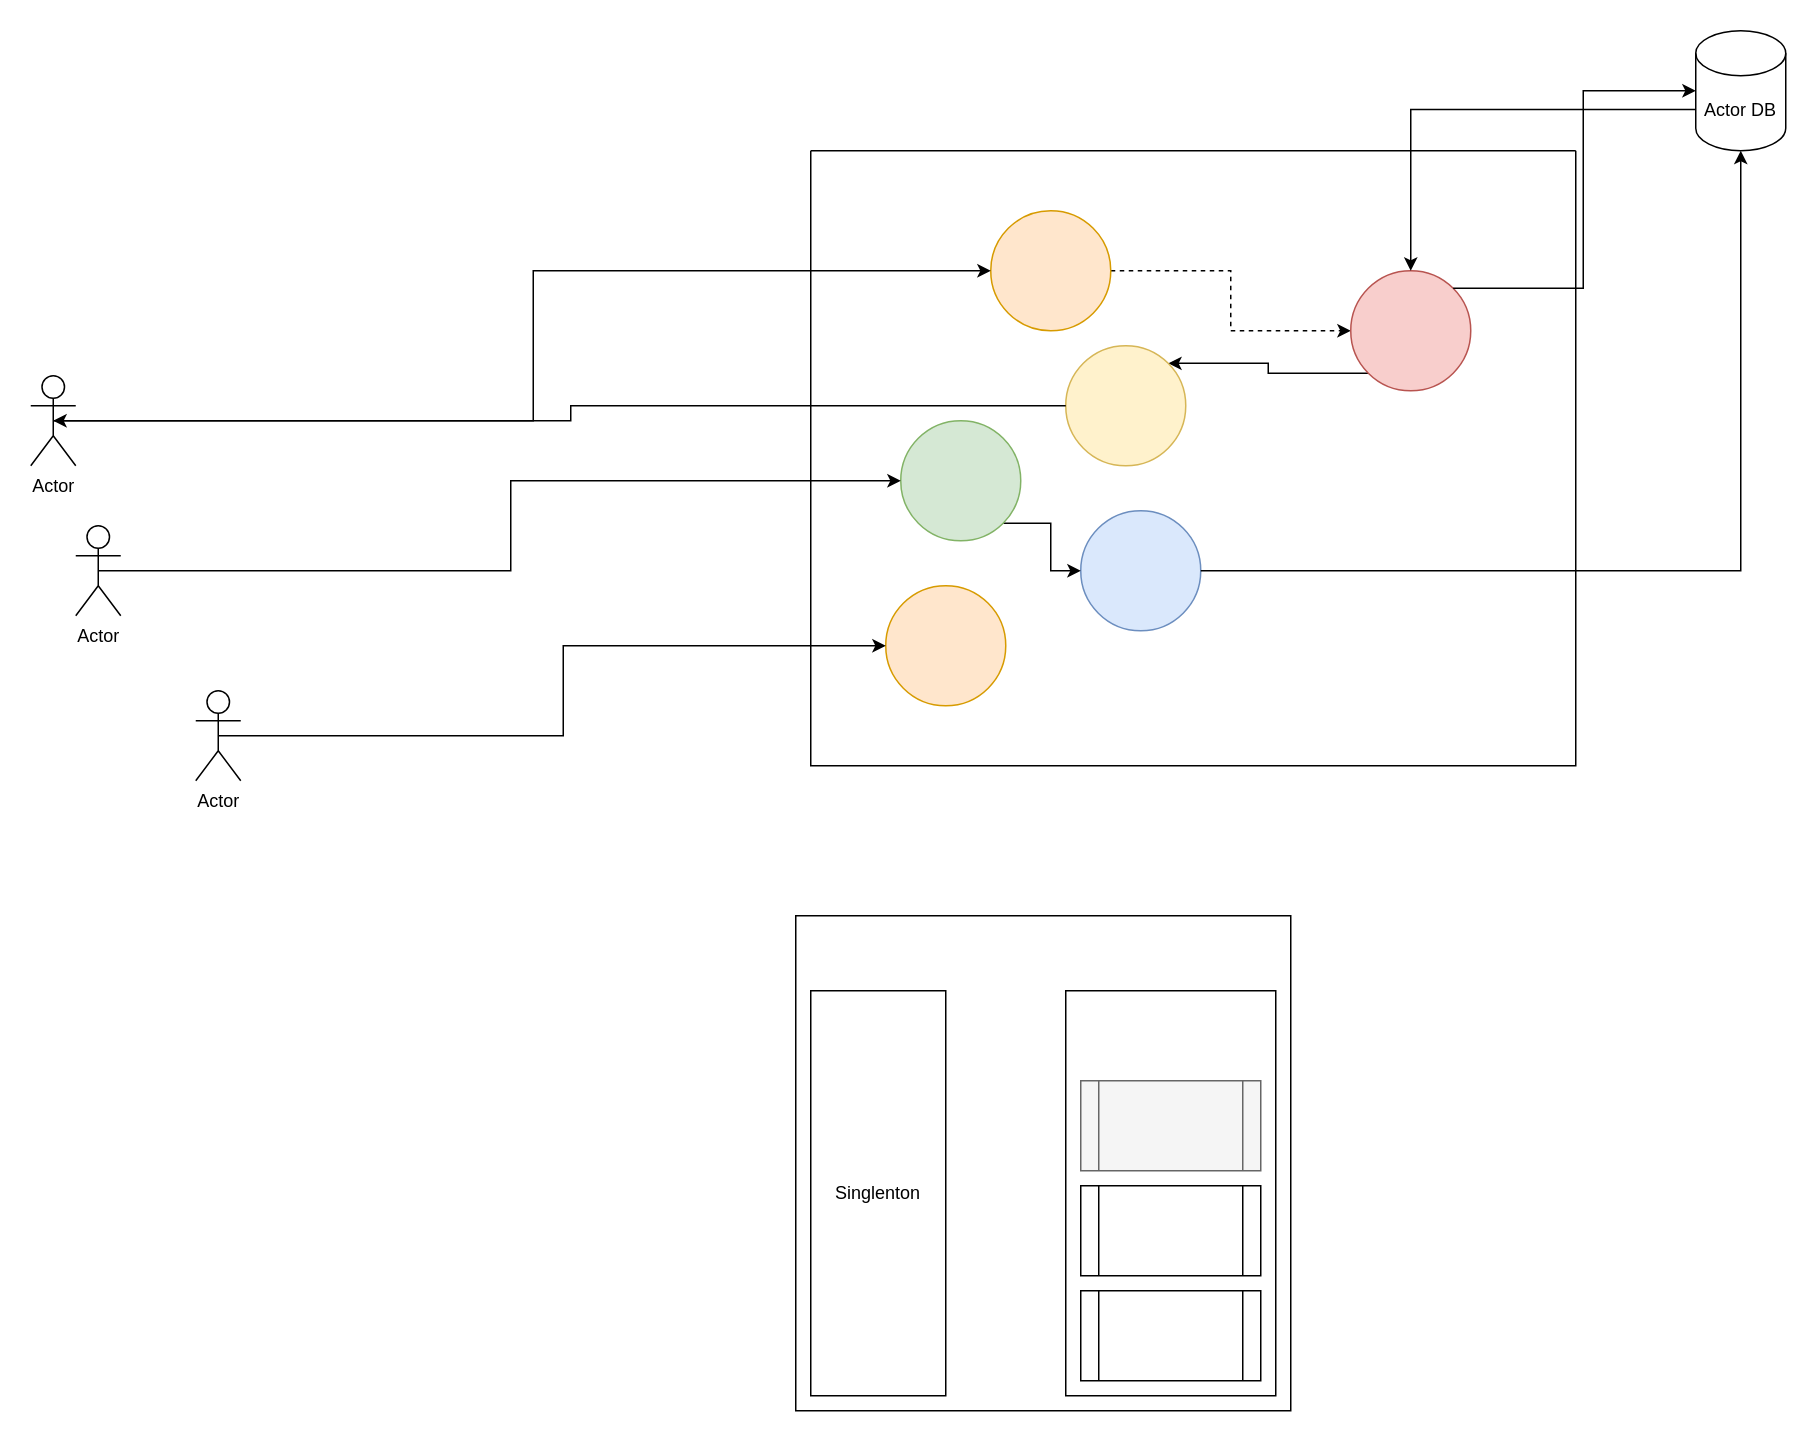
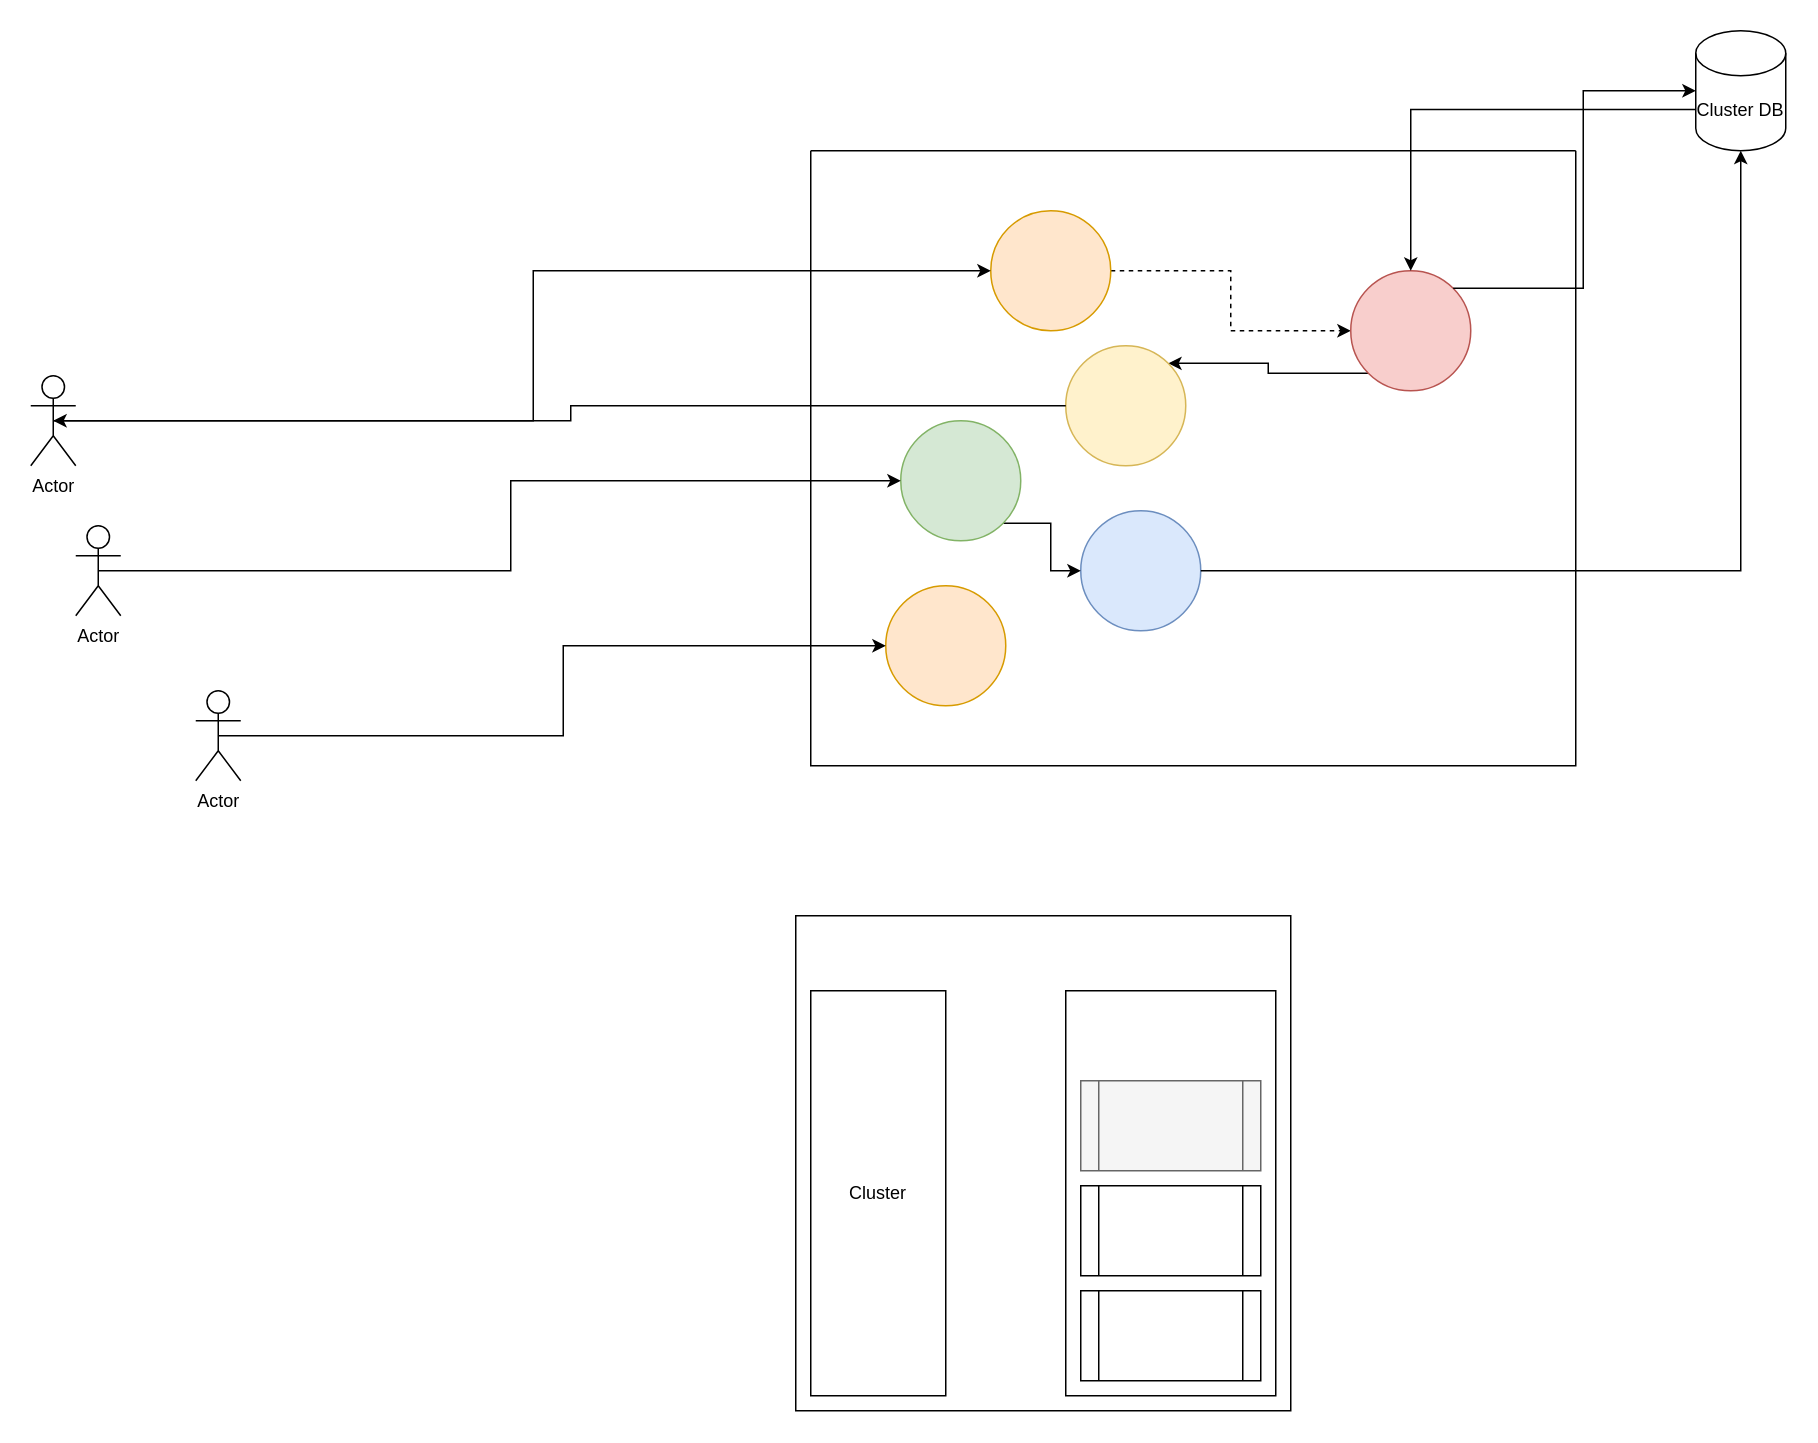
node "Actor DB": label "Actor DB" -> "Cluster DB"
node "Singlenton": label "Singlenton" -> "Cluster"
